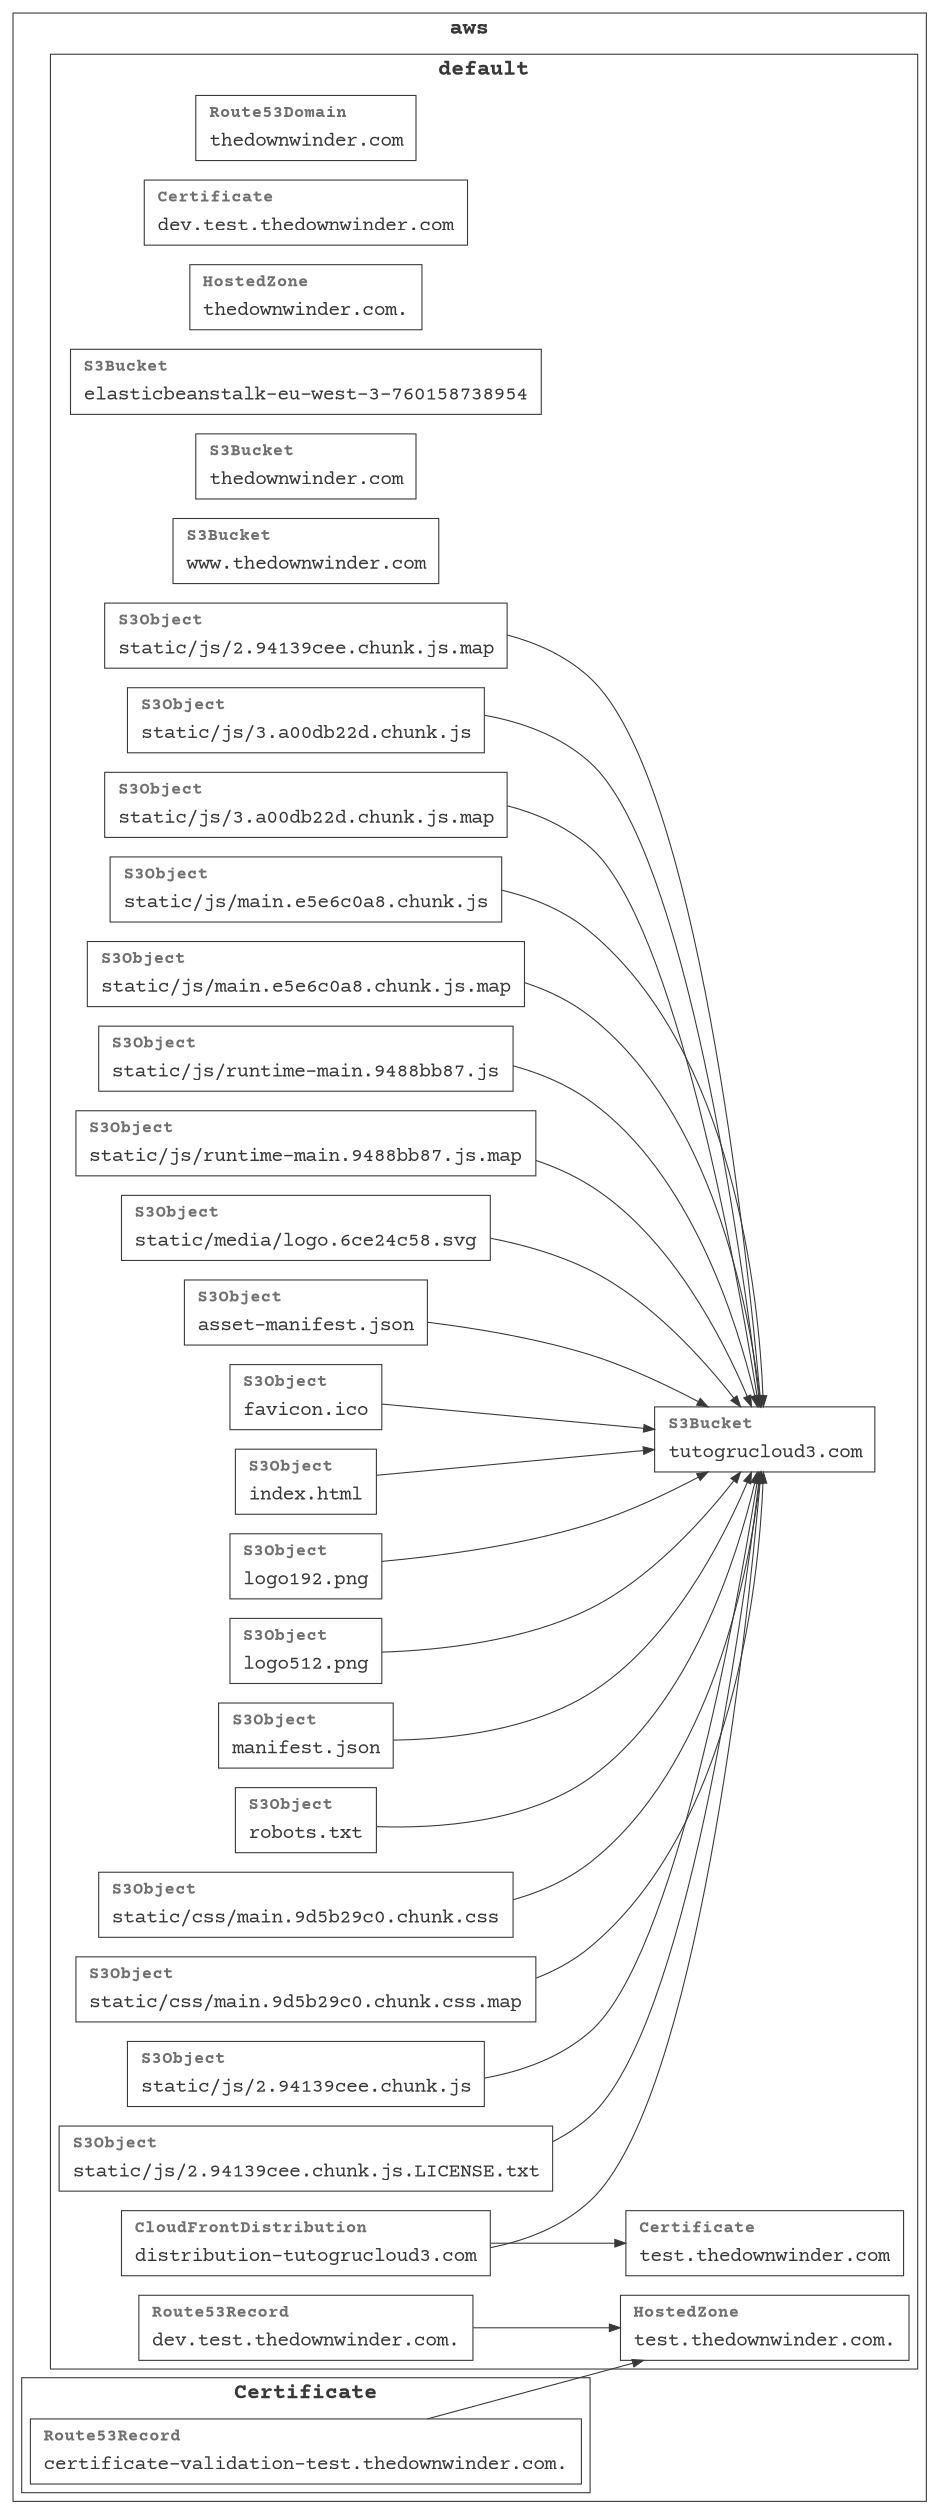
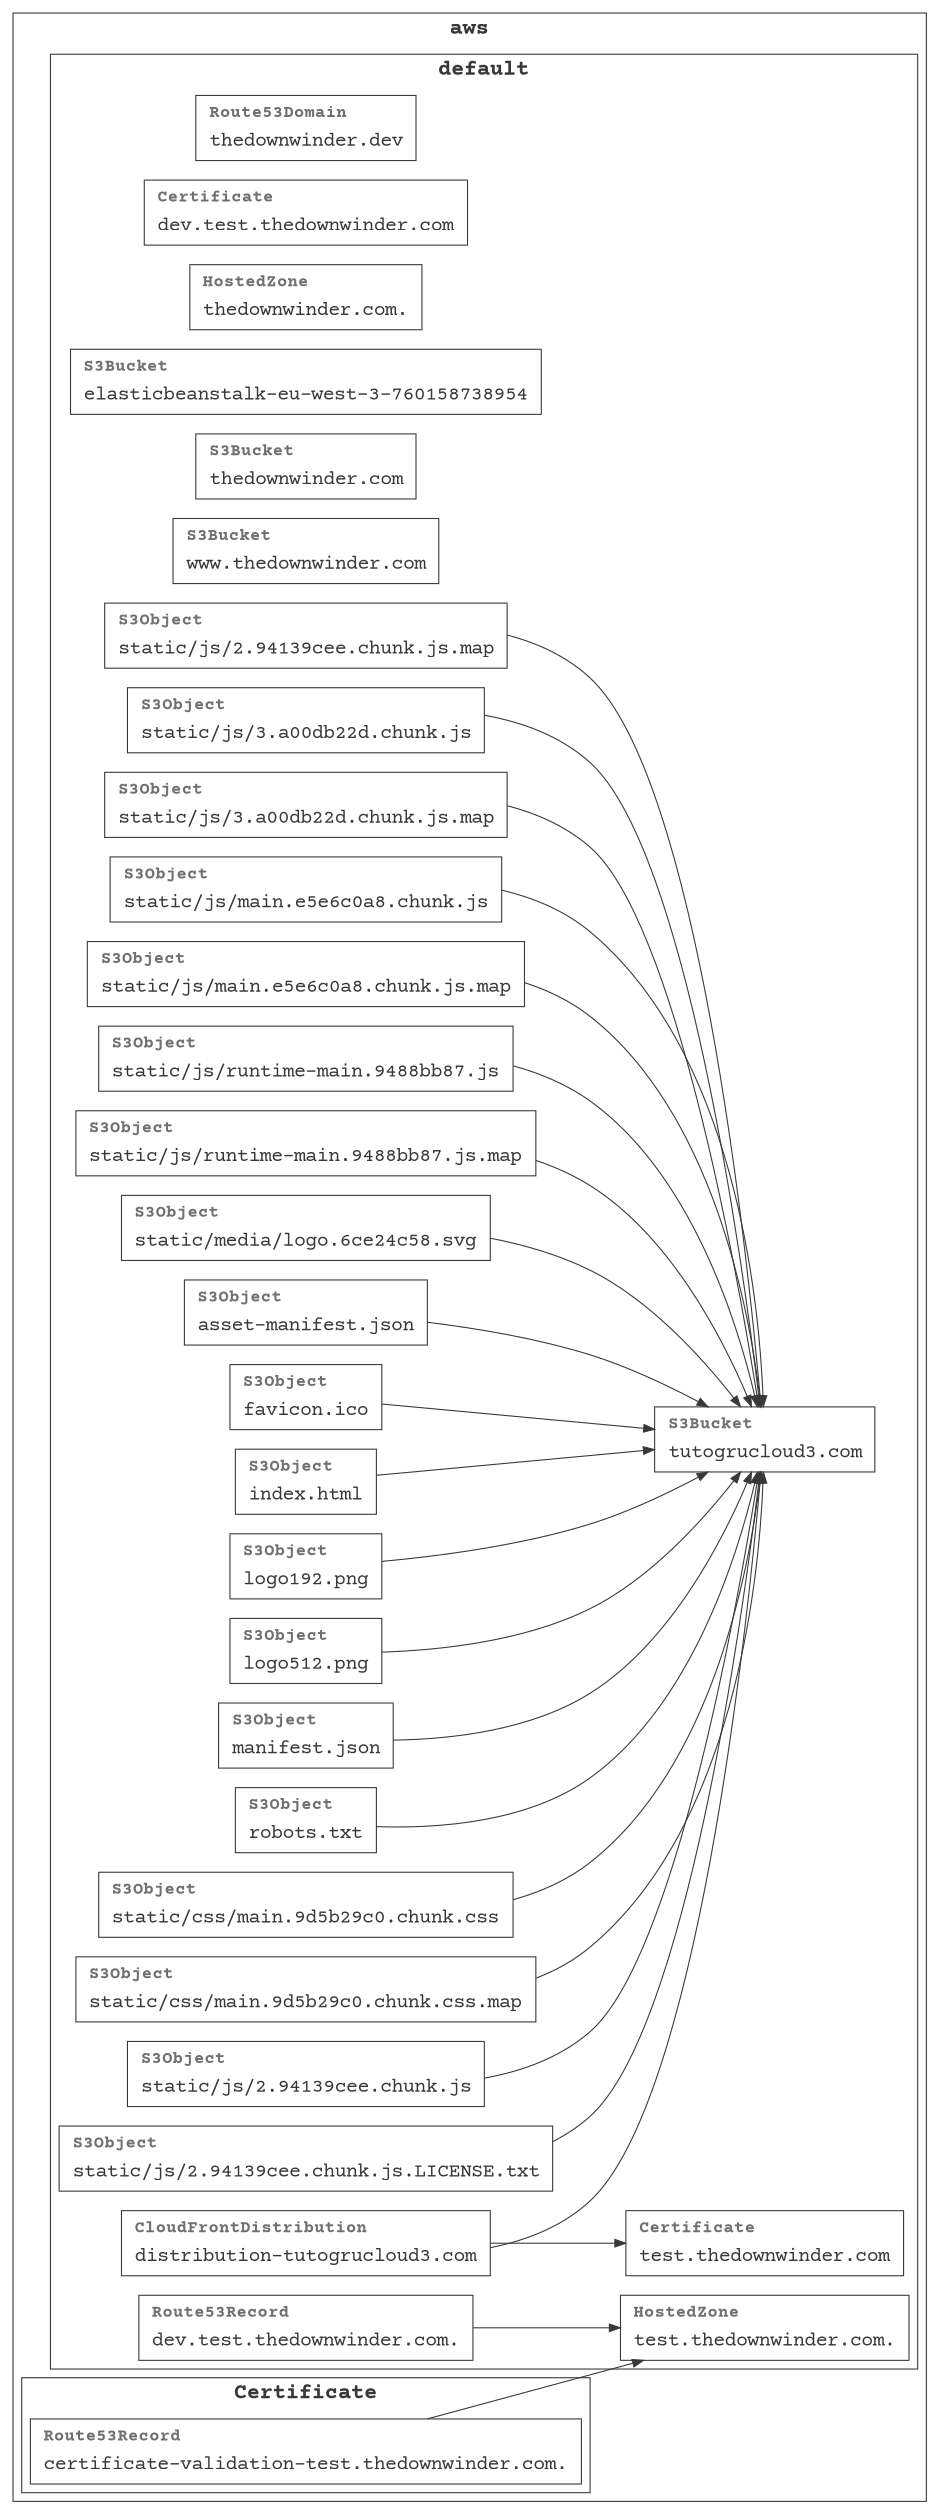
node "Route53Domain": text "thedownwinder.com" -> "thedownwinder.dev"
